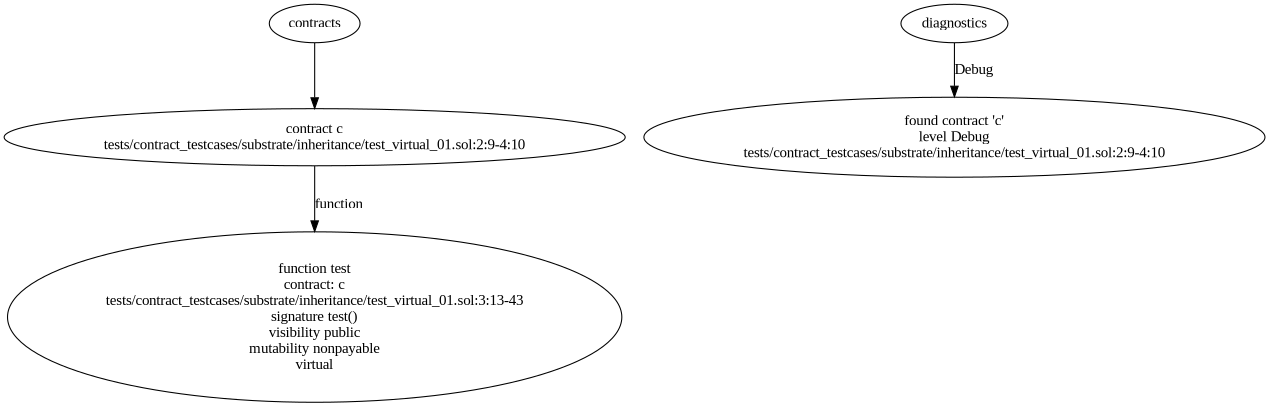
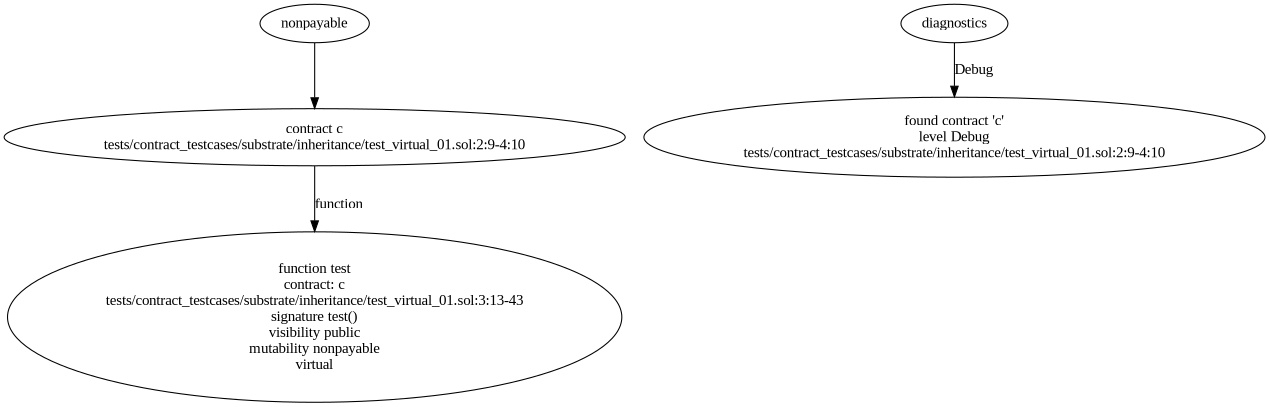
node "contracts": label "contracts" -> "nonpayable"
